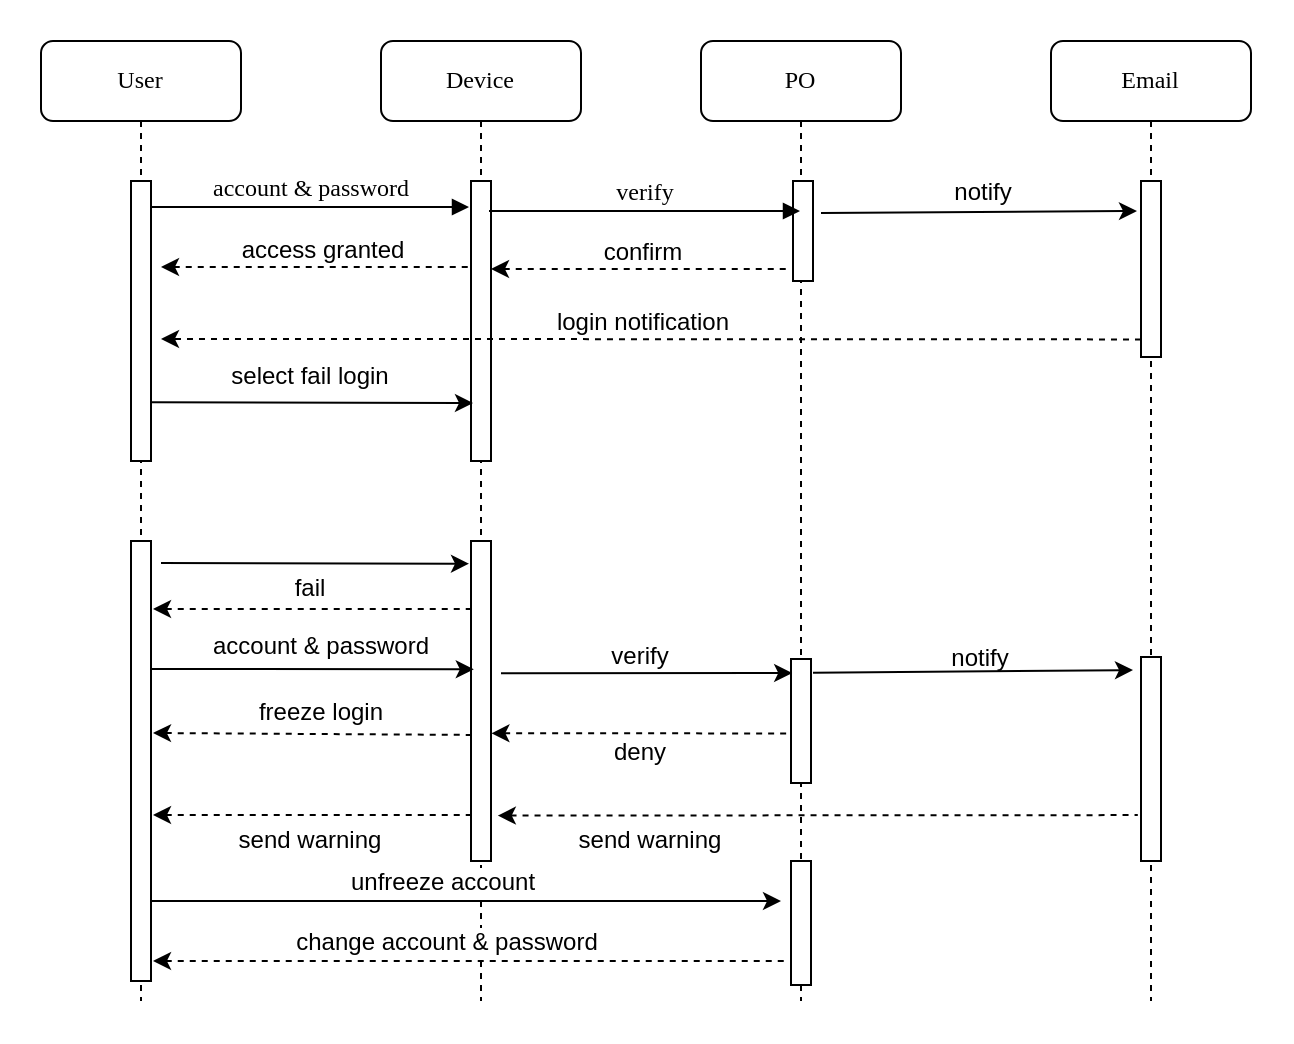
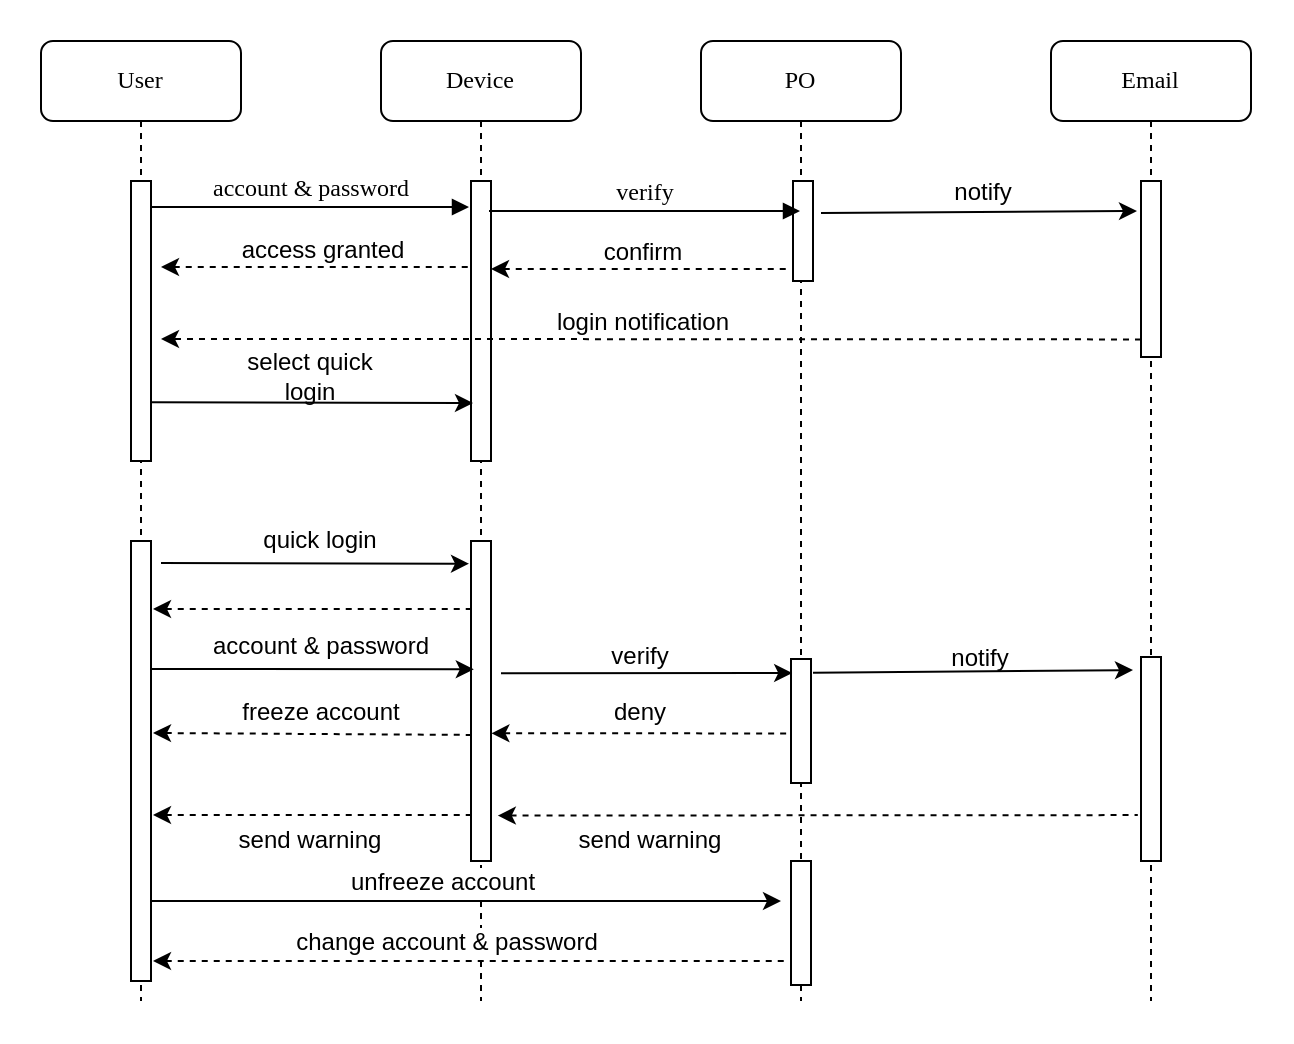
node "select fail login": label "select fail login" -> "select quick login"
node "quick login": added
node "fail": removed
node "freeze login": label "freeze login" -> "freeze account"
node "deny": moved (641, 753) -> (641, 713)
